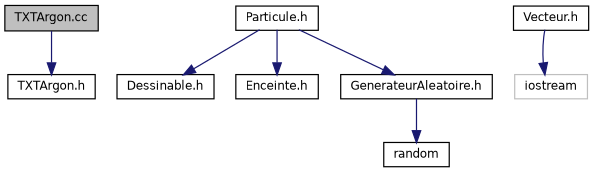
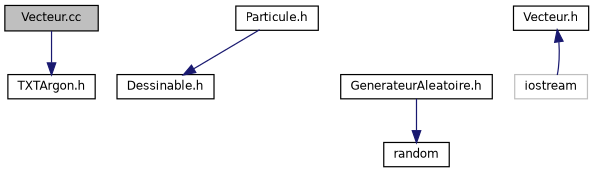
node "TXTArgon.cc": label "TXTArgon.cc" -> "Vecteur.cc"
edge "Vecteur.h" -> "iostream": reversed
edge "Particule.h" -> "GenerateurAleatoire.h": removed
node "Enceinte.h": removed
